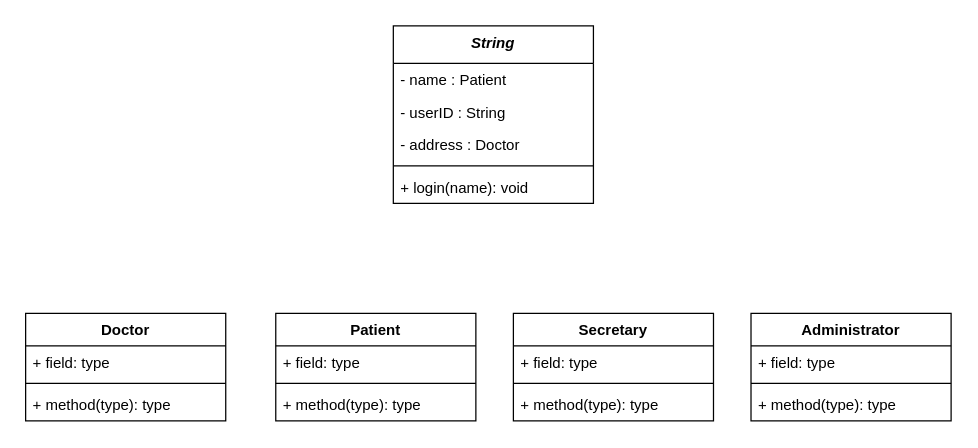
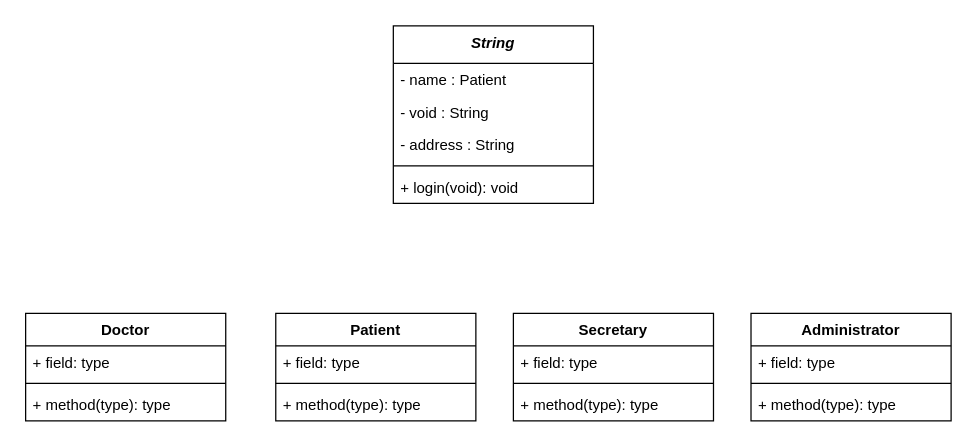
node "- userID : String": label "- userID : String" -> "- void : String"
node "- address : Doctor": label "- address : Doctor" -> "- address : String"
node "+ login(name): void": label "+ login(name): void" -> "+ login(void): void"
